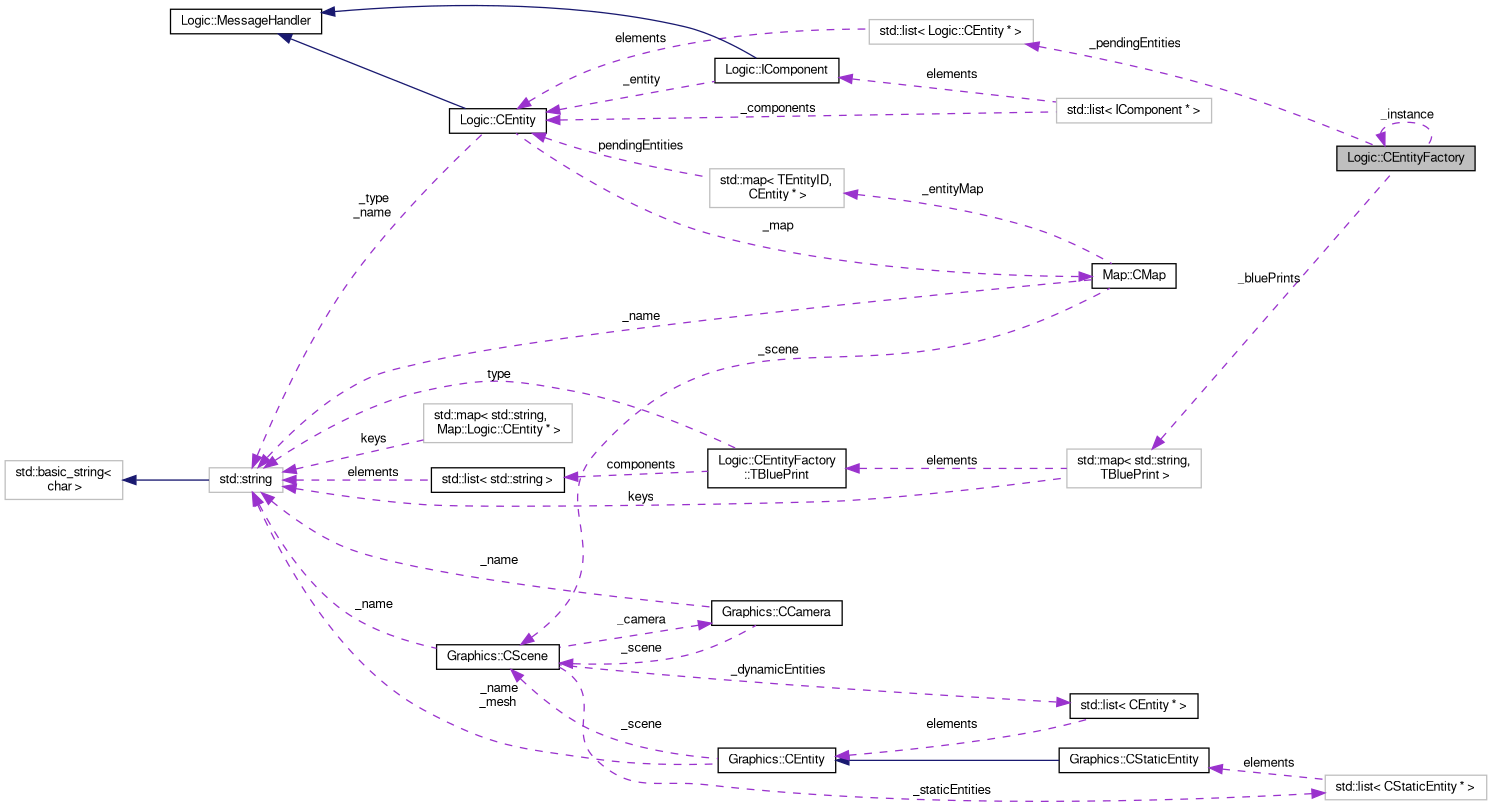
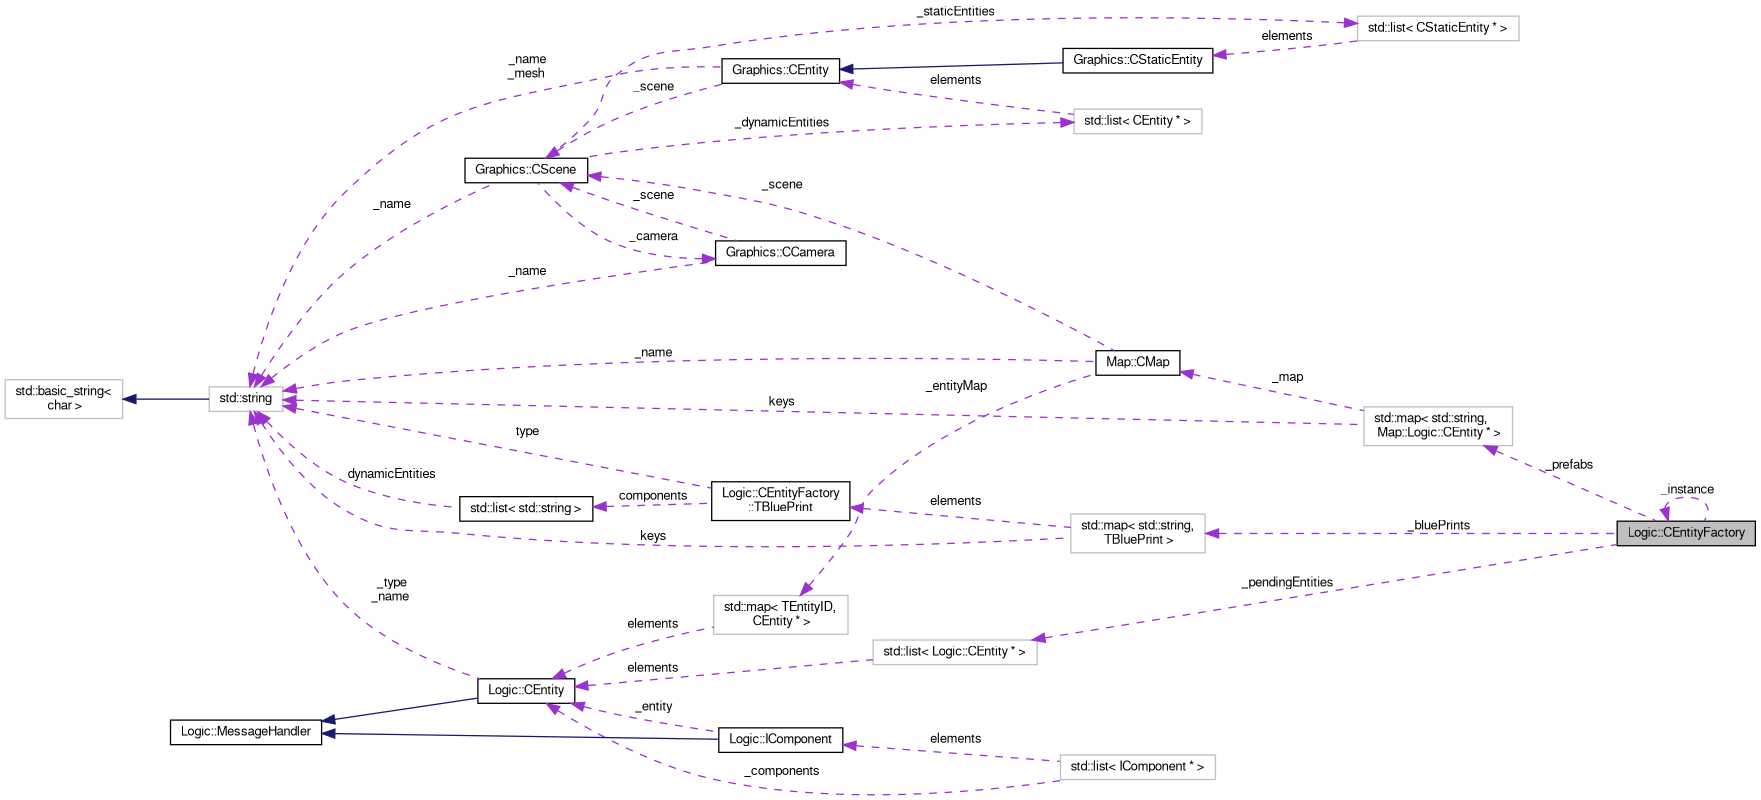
edge "std::map< TEntityID, CEntity * >" -> "Logic::CEntity": label " pendingEntities" -> " elements"
edge "Logic::CEntity" -> "Map::CMap": now "std::map< std::string, Map::Logic::CEntity * >" -> "Map::CMap"
edge "std::list< std::string >" -> "std::string": label " elements" -> " dynamicEntities"
edge "Logic::CEntityFactory" -> "std::map< std::string, Map::Logic::CEntity * >": added, label "_prefabs"
node "std::list< CEntity * >": color black -> grey75
